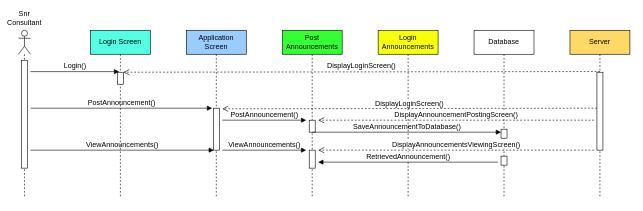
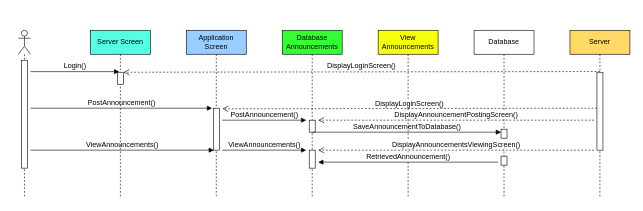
node "Snr Consultant": removed
node "Login Screen": label "Login Screen" -> "Server Screen"
node "Post Announcements": label "Post Announcements" -> "Database Announcements"
node "Login Announcements": label "Login Announcements" -> "View Announcements"
